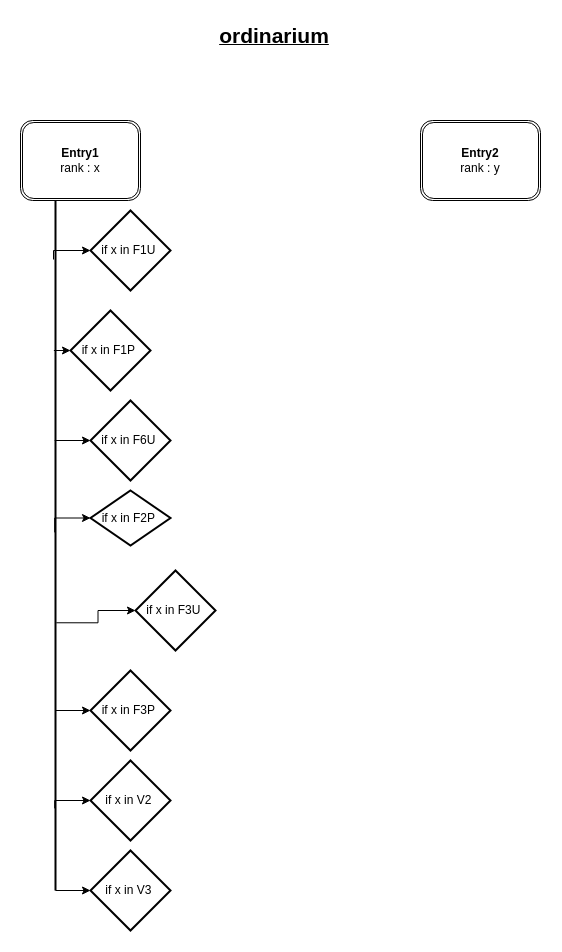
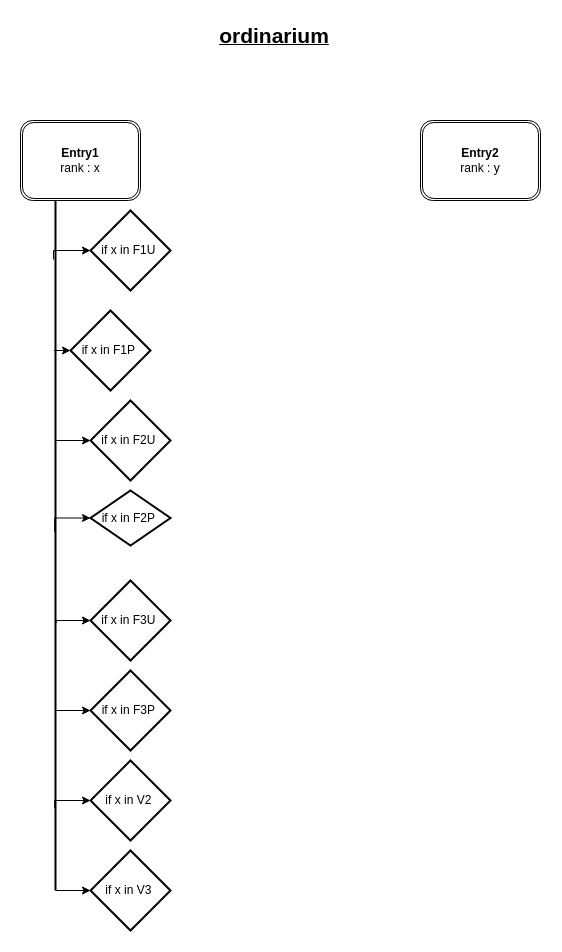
node "if x in F6U": label "if x in F6U" -> "if x in F2U"
node "if x in F3U": moved (176, 611) -> (131, 621)
